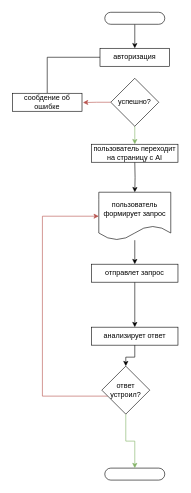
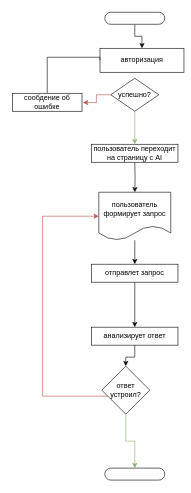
node "авторизация": size 70x18 -> 84x24
node "успешно?": size 48x48 -> 48x33
